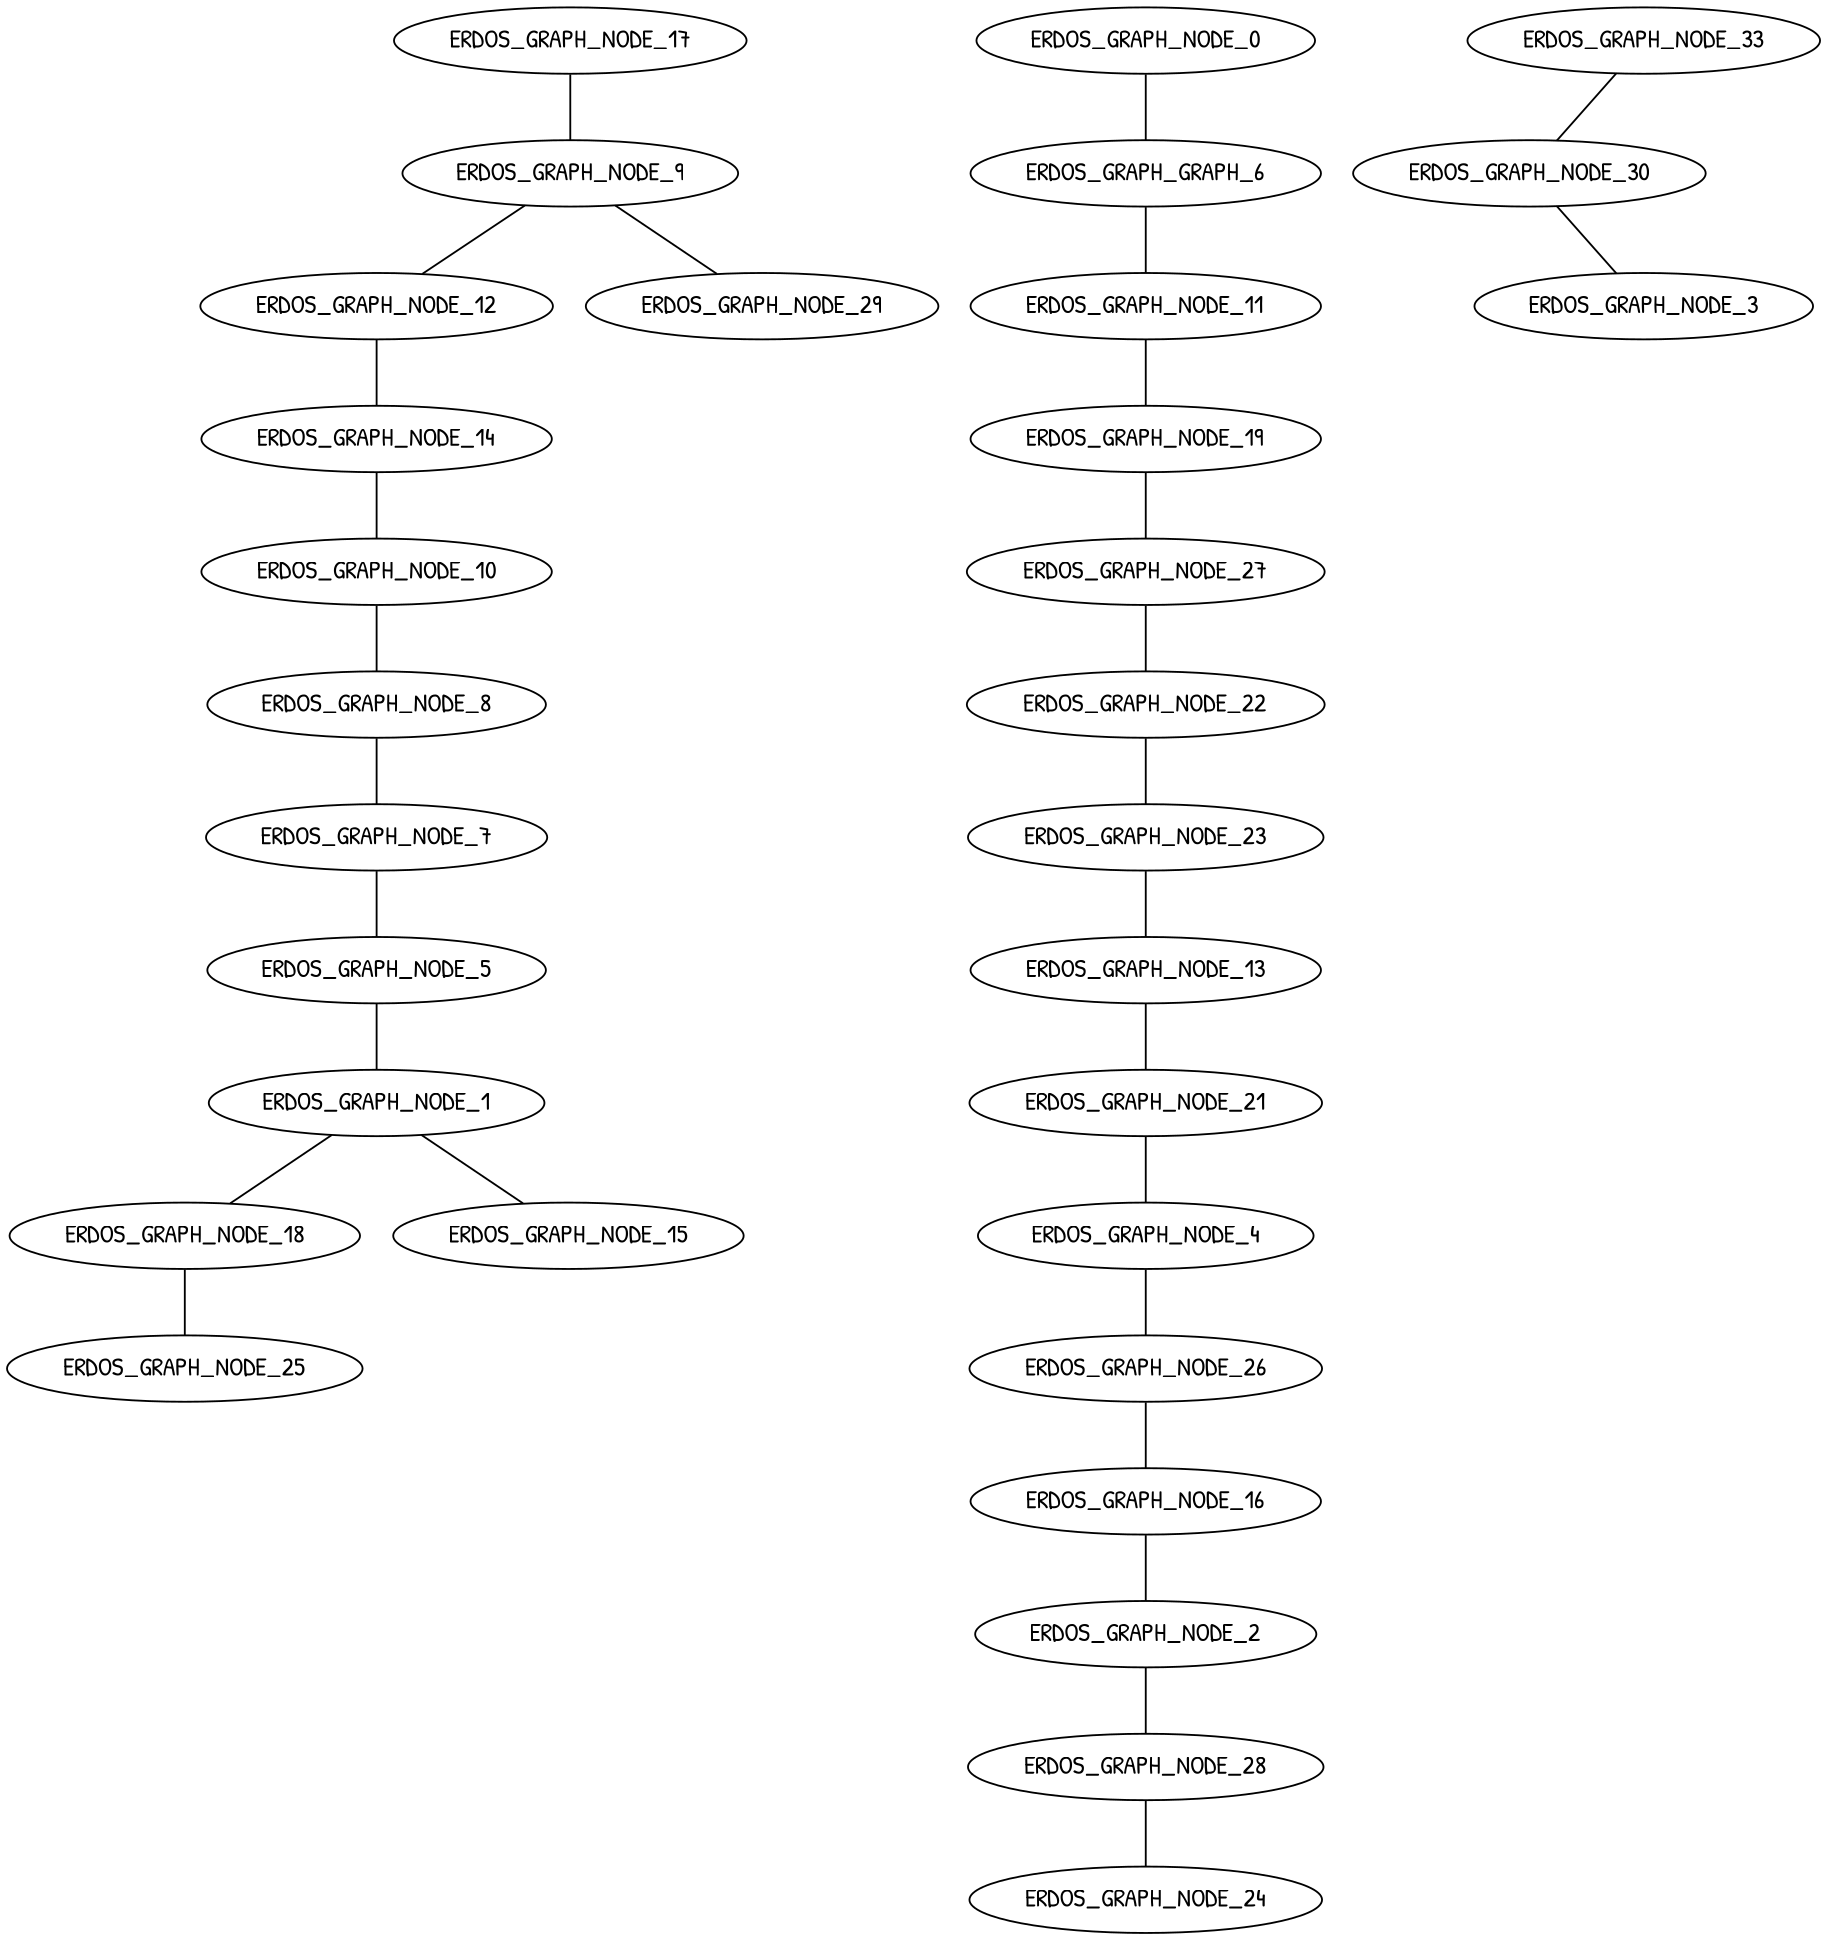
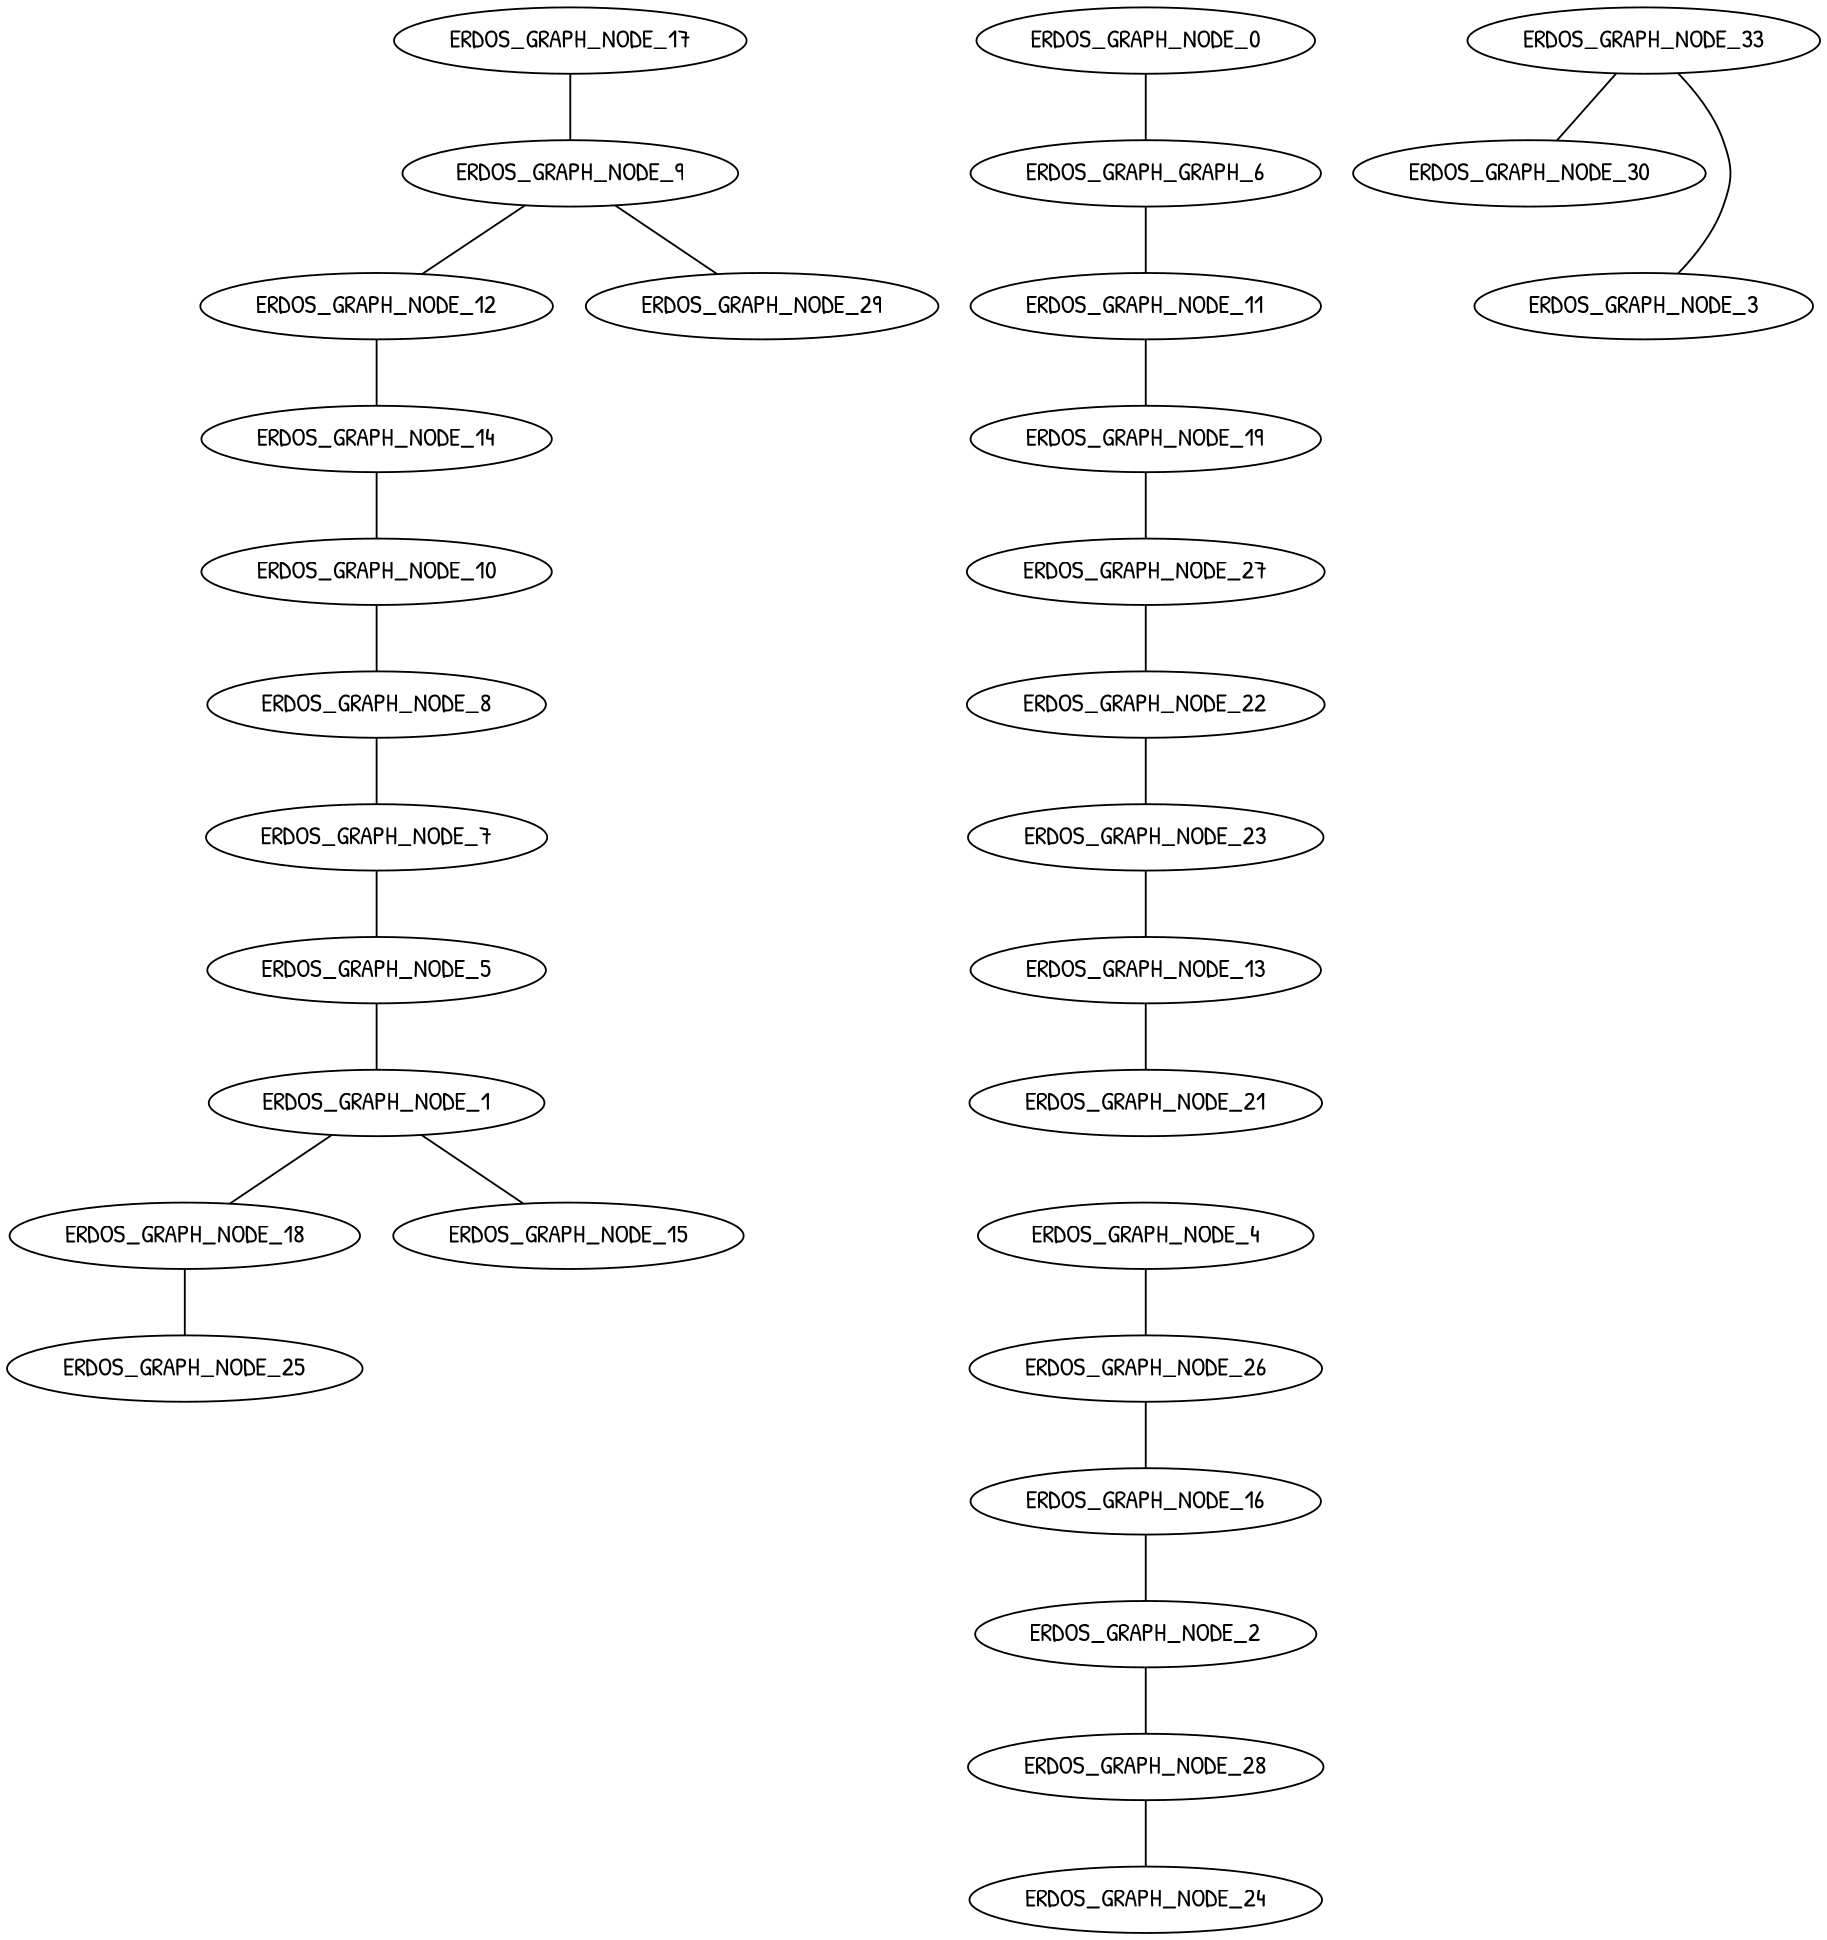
edge "ERDOS_GRAPH_NODE_30" -- "ERDOS_GRAPH_NODE_3": now "ERDOS_GRAPH_NODE_33" -- "ERDOS_GRAPH_NODE_3"
edge "ERDOS_GRAPH_NODE_21" -- "ERDOS_GRAPH_NODE_4": removed
